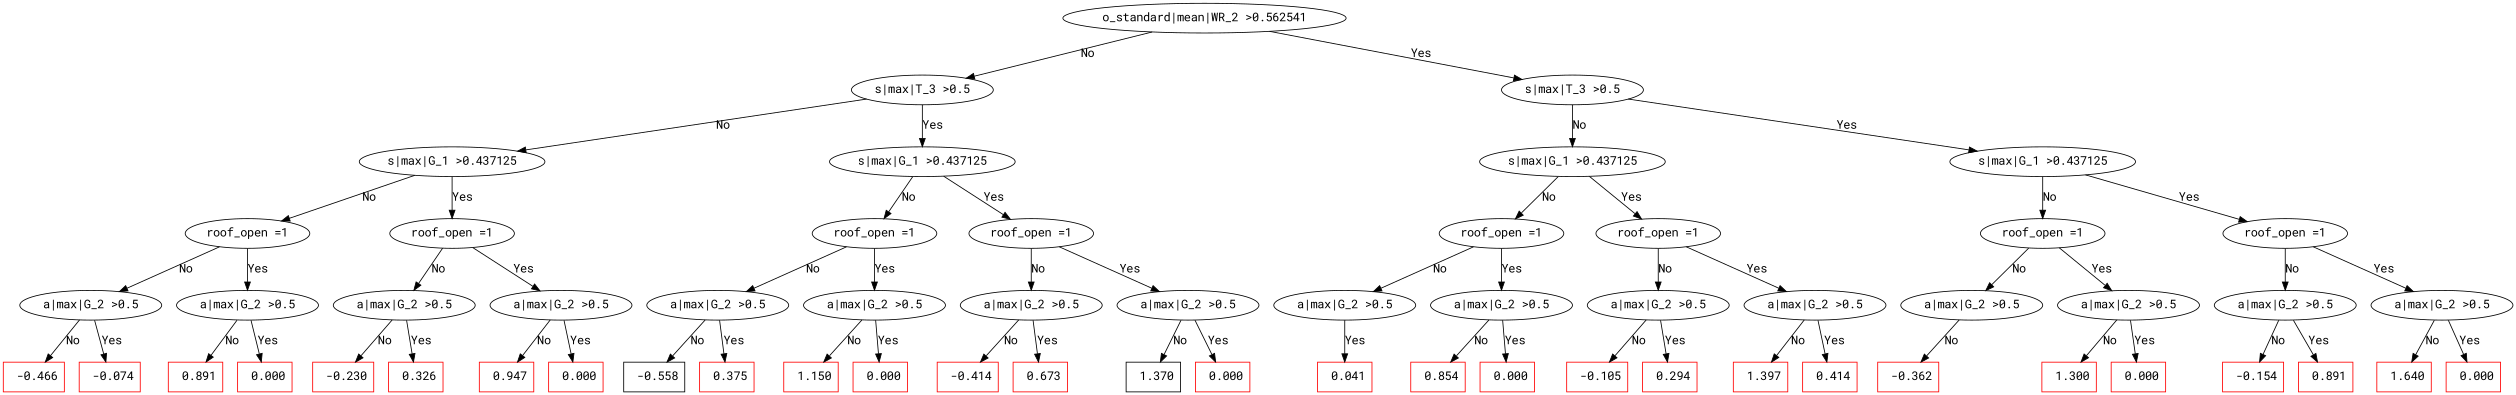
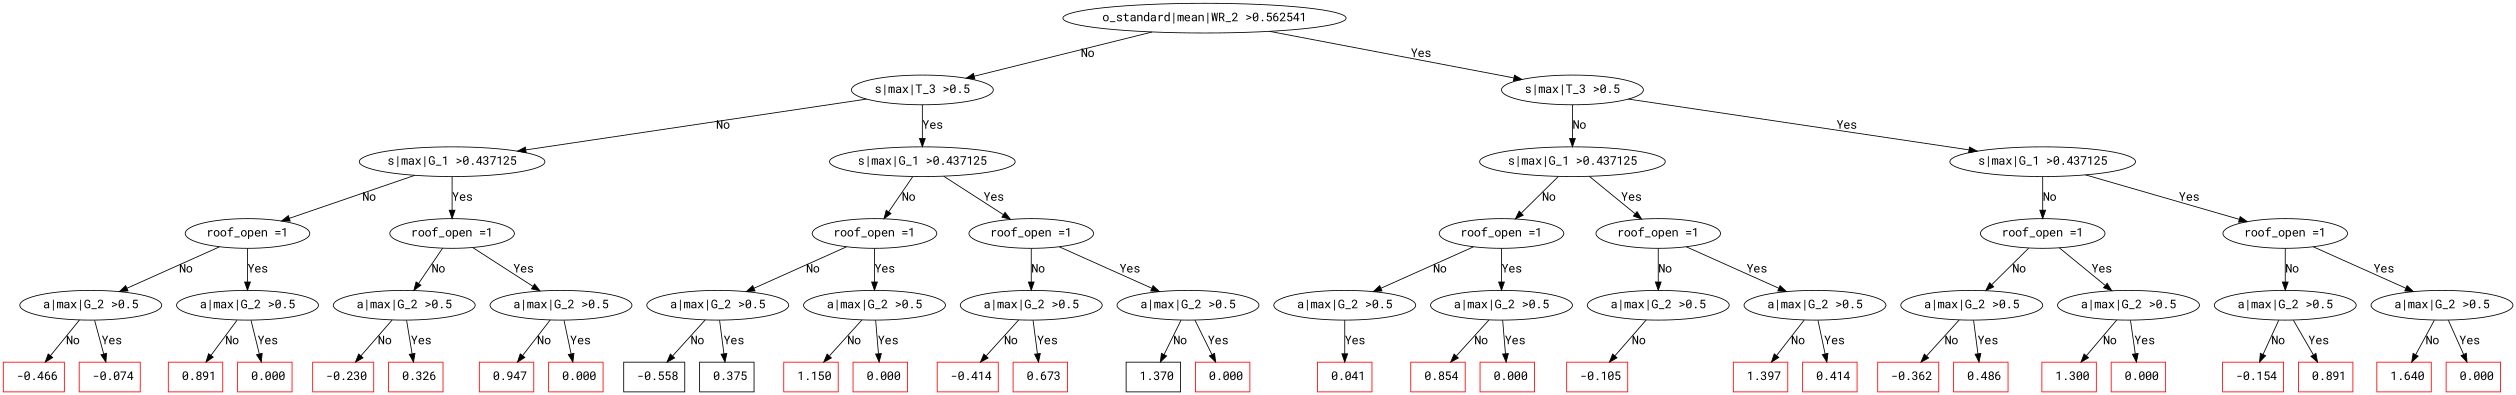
node "0.375": color red -> black
node "0.294": removed
node "0.486": added
